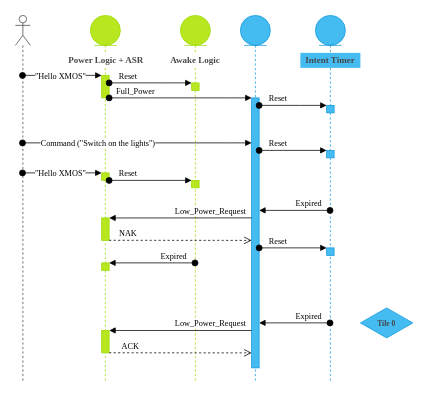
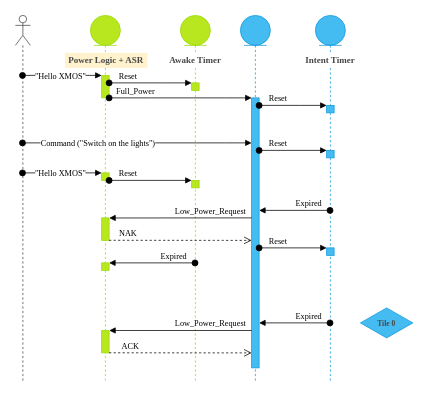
node "Power Logic + ASR": fillcolor #ffffff -> #fff2cc
node "Awake Logic": label "Awake Logic" -> "Awake Timer"
node "Intent Timer": fillcolor #44bbf1 -> #ffffff
